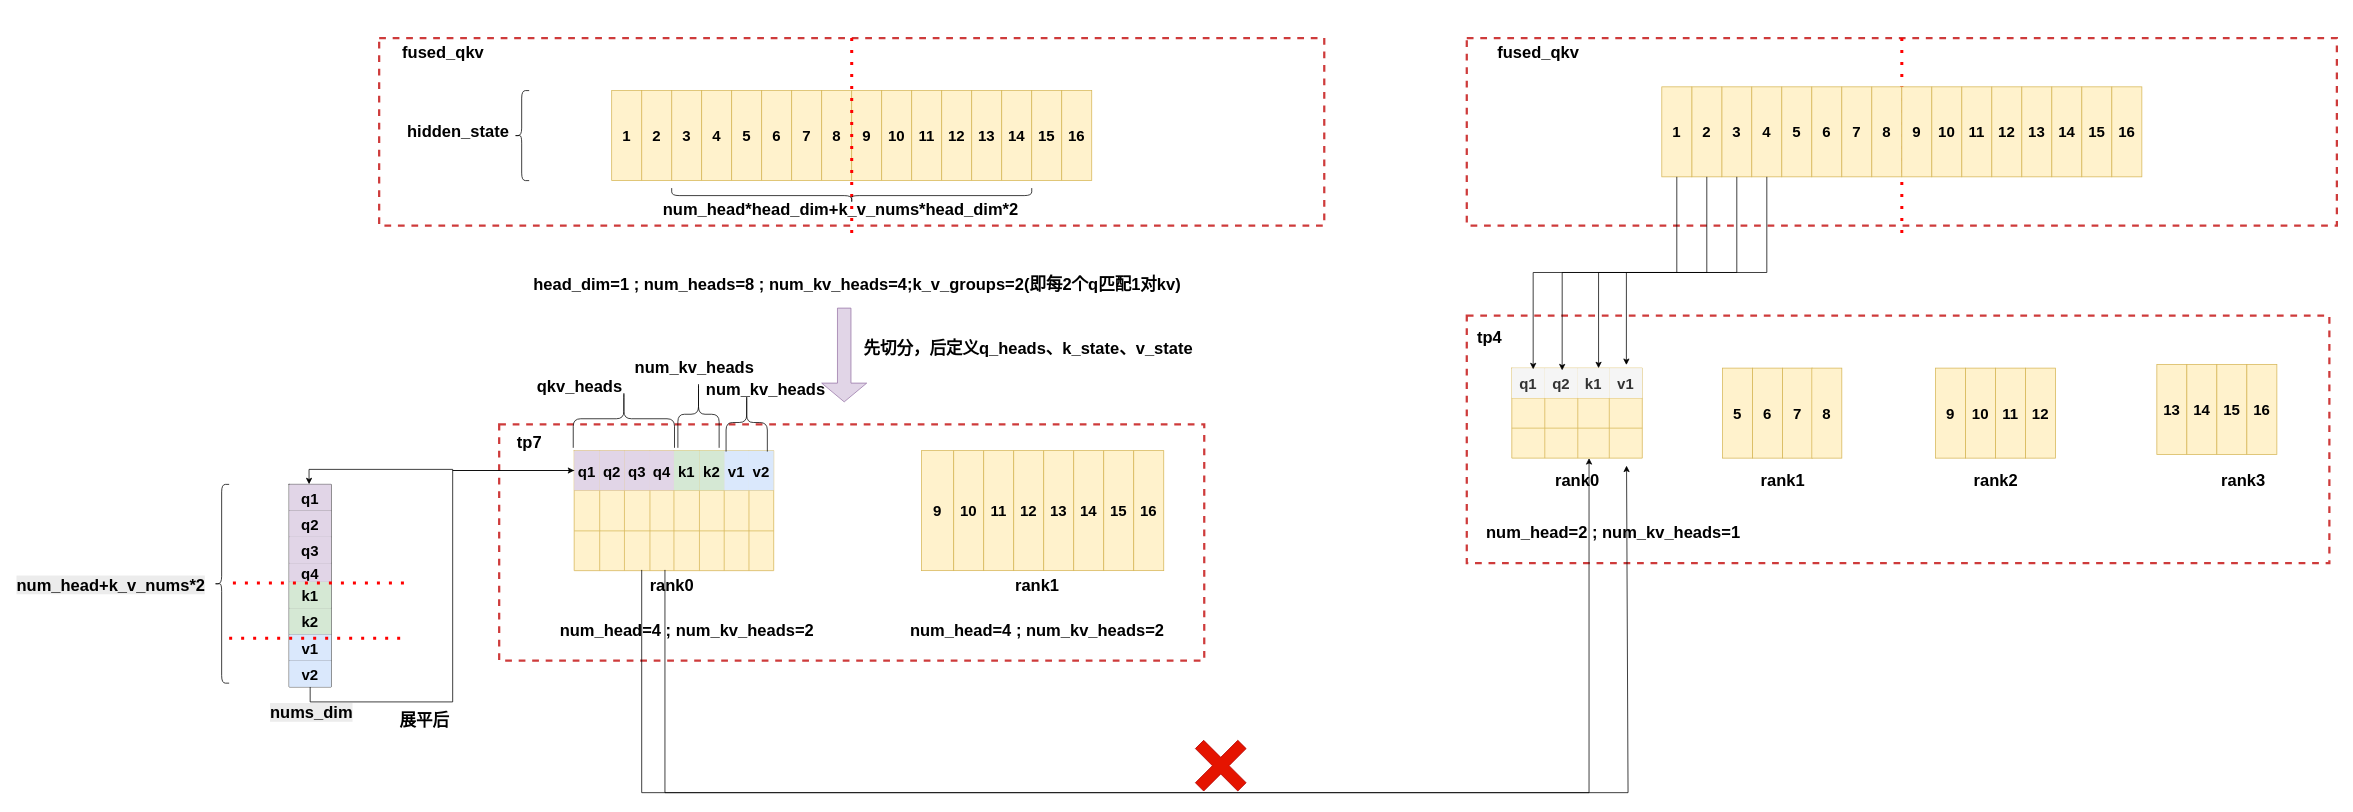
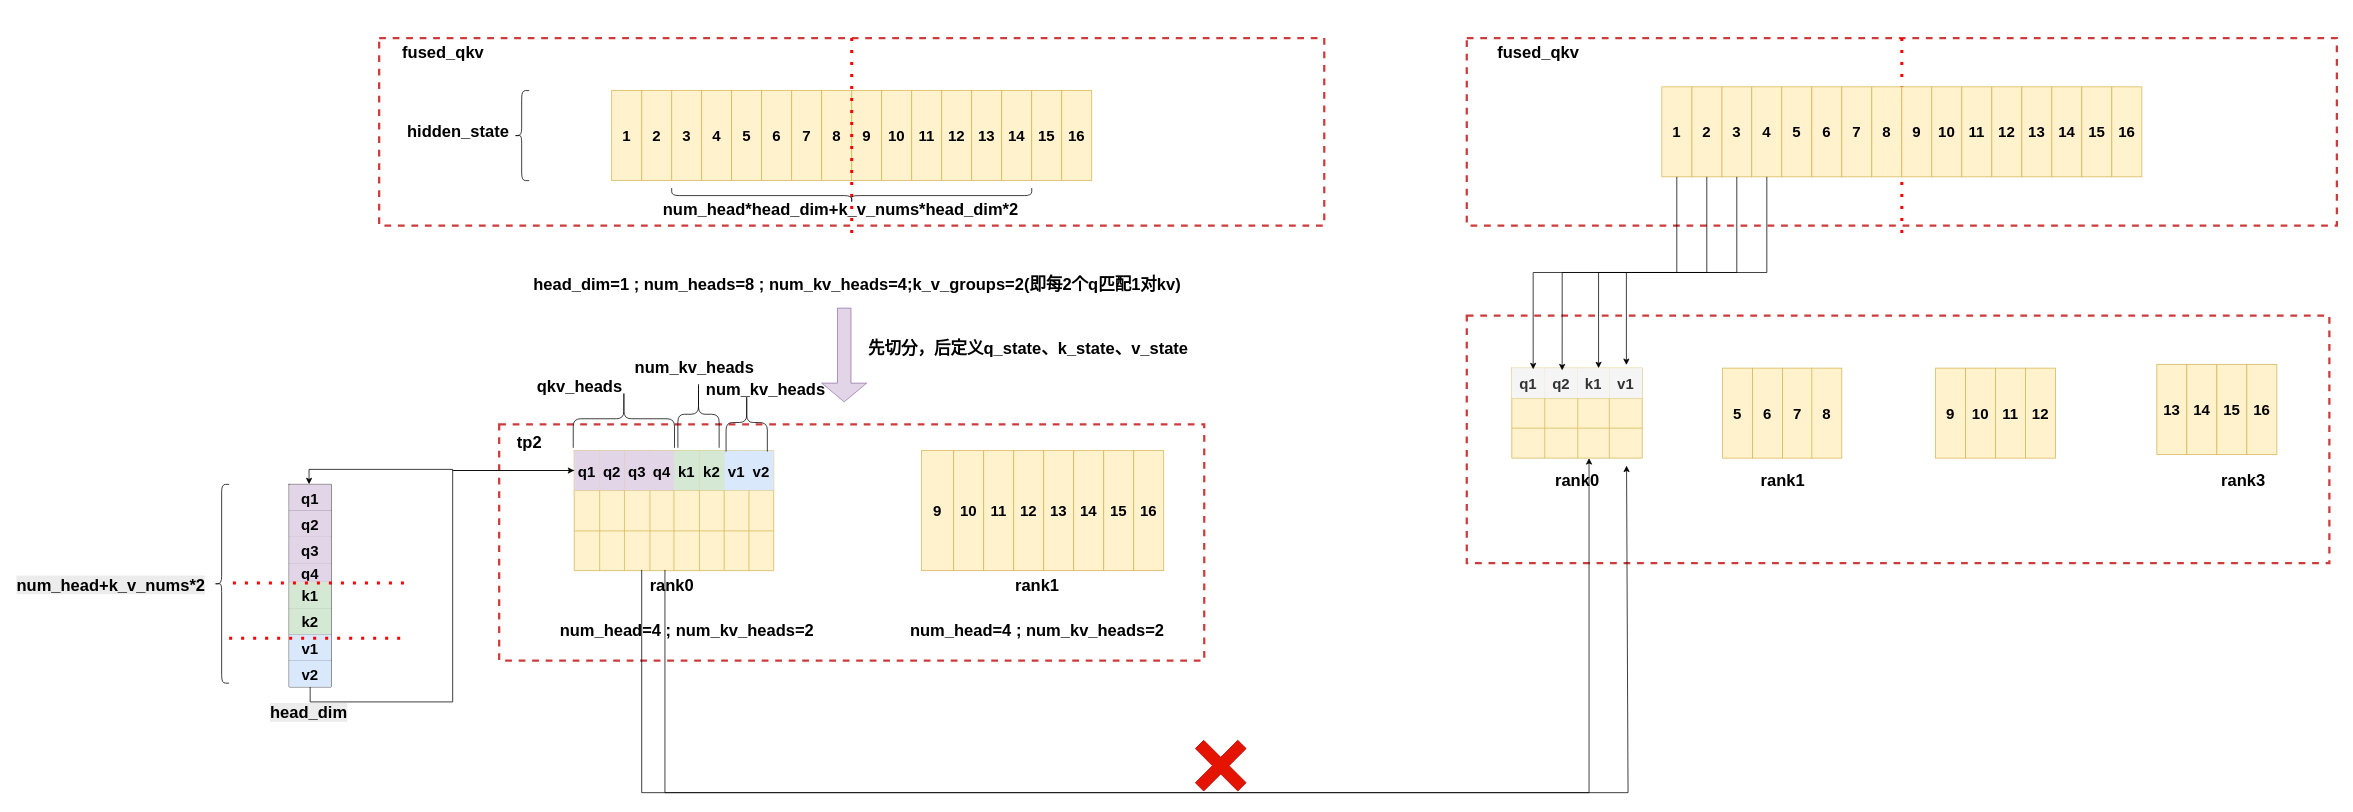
node "tp4": removed
node "先切分，后定义q_heads、k_state、v_state": label "先切分，后定义q_heads、k_state、v_state" -> "先切分，后定义q_state、k_state、v_state"
node "tp7": label "tp7" -> "tp2"
node "rank2": removed
node "num_head=2 ; num_kv_heads=1": removed
node "nums_dim": label "nums_dim" -> "head_dim"
node "展平后": removed
